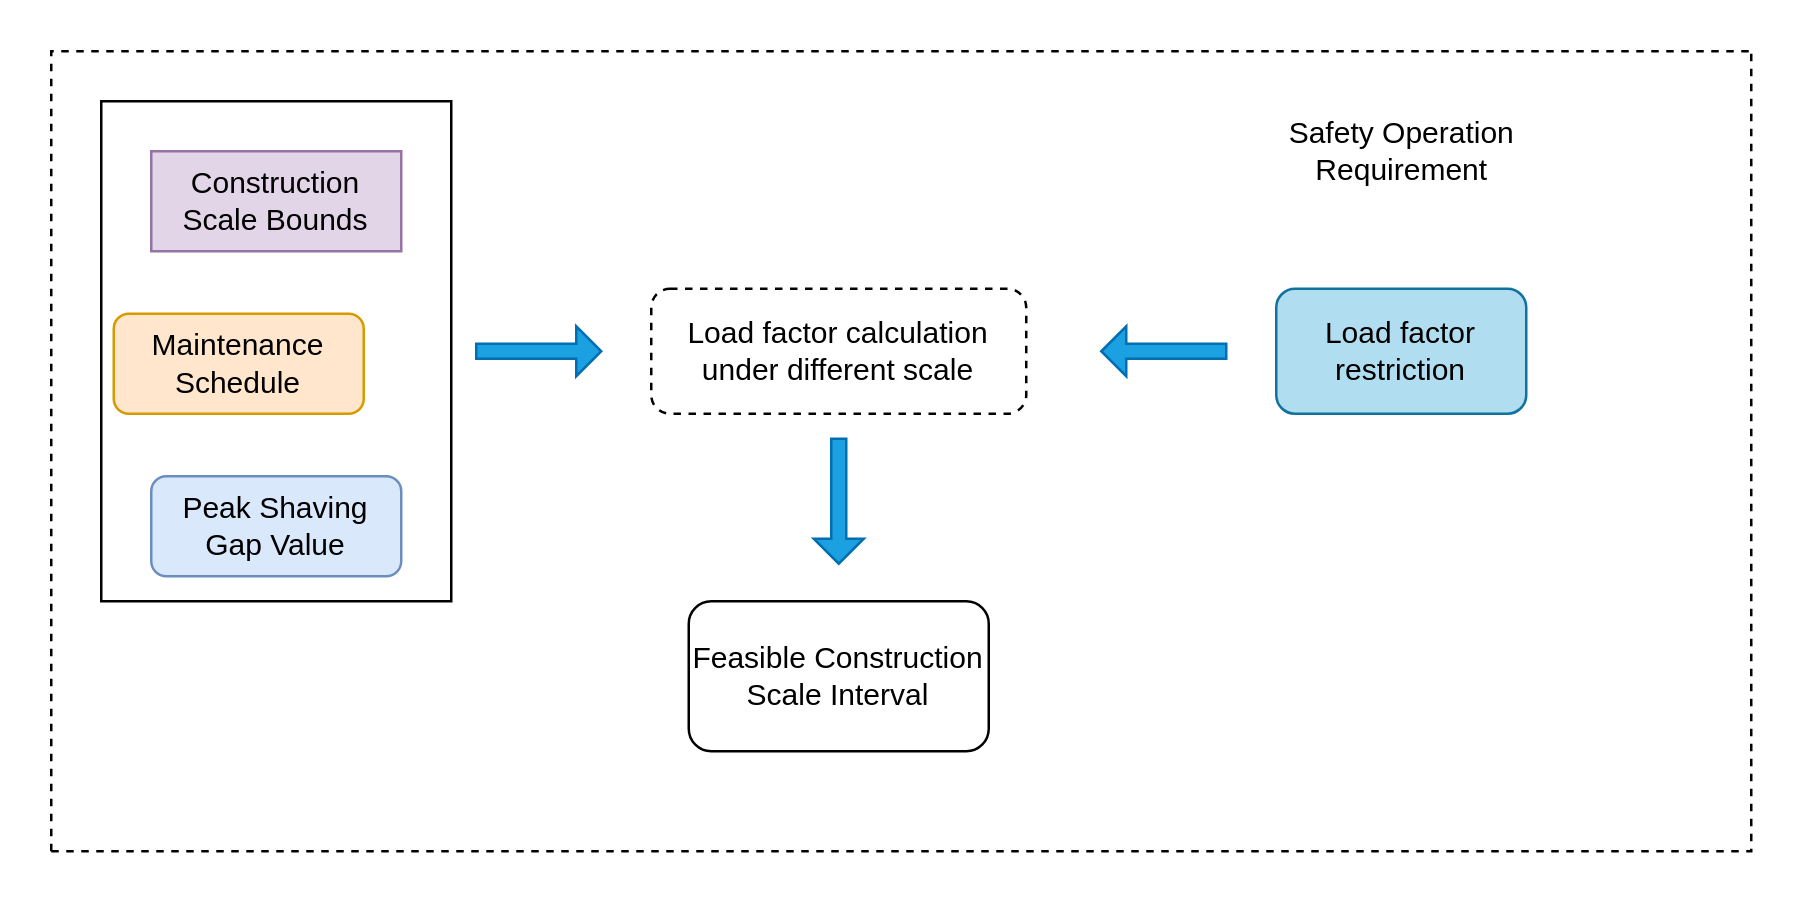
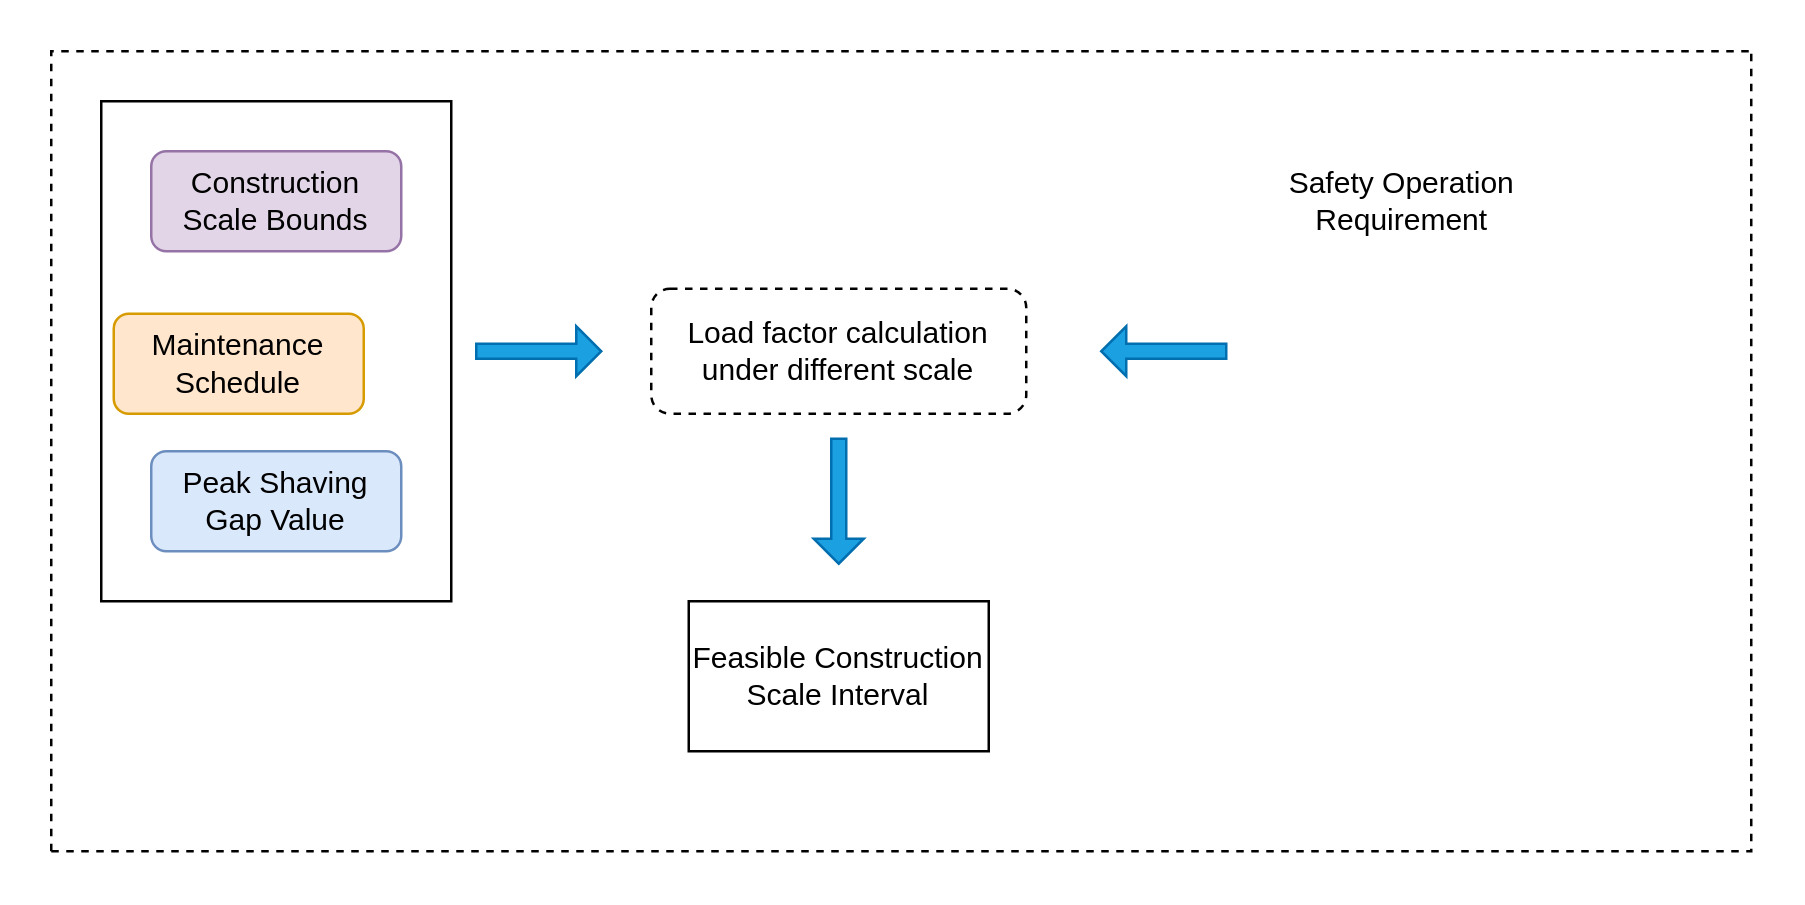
node "Safety Operation Requirement": moved (1401, 151) -> (1401, 201)
node "Construction Scale Bounds": shape rectangle -> rounded rectangle
node "Load factor restriction": removed
node "Peak Shaving Gap Value": moved (276, 526) -> (276, 501)
node "Feasible Construction Scale Interval": shape rounded rectangle -> rectangle
